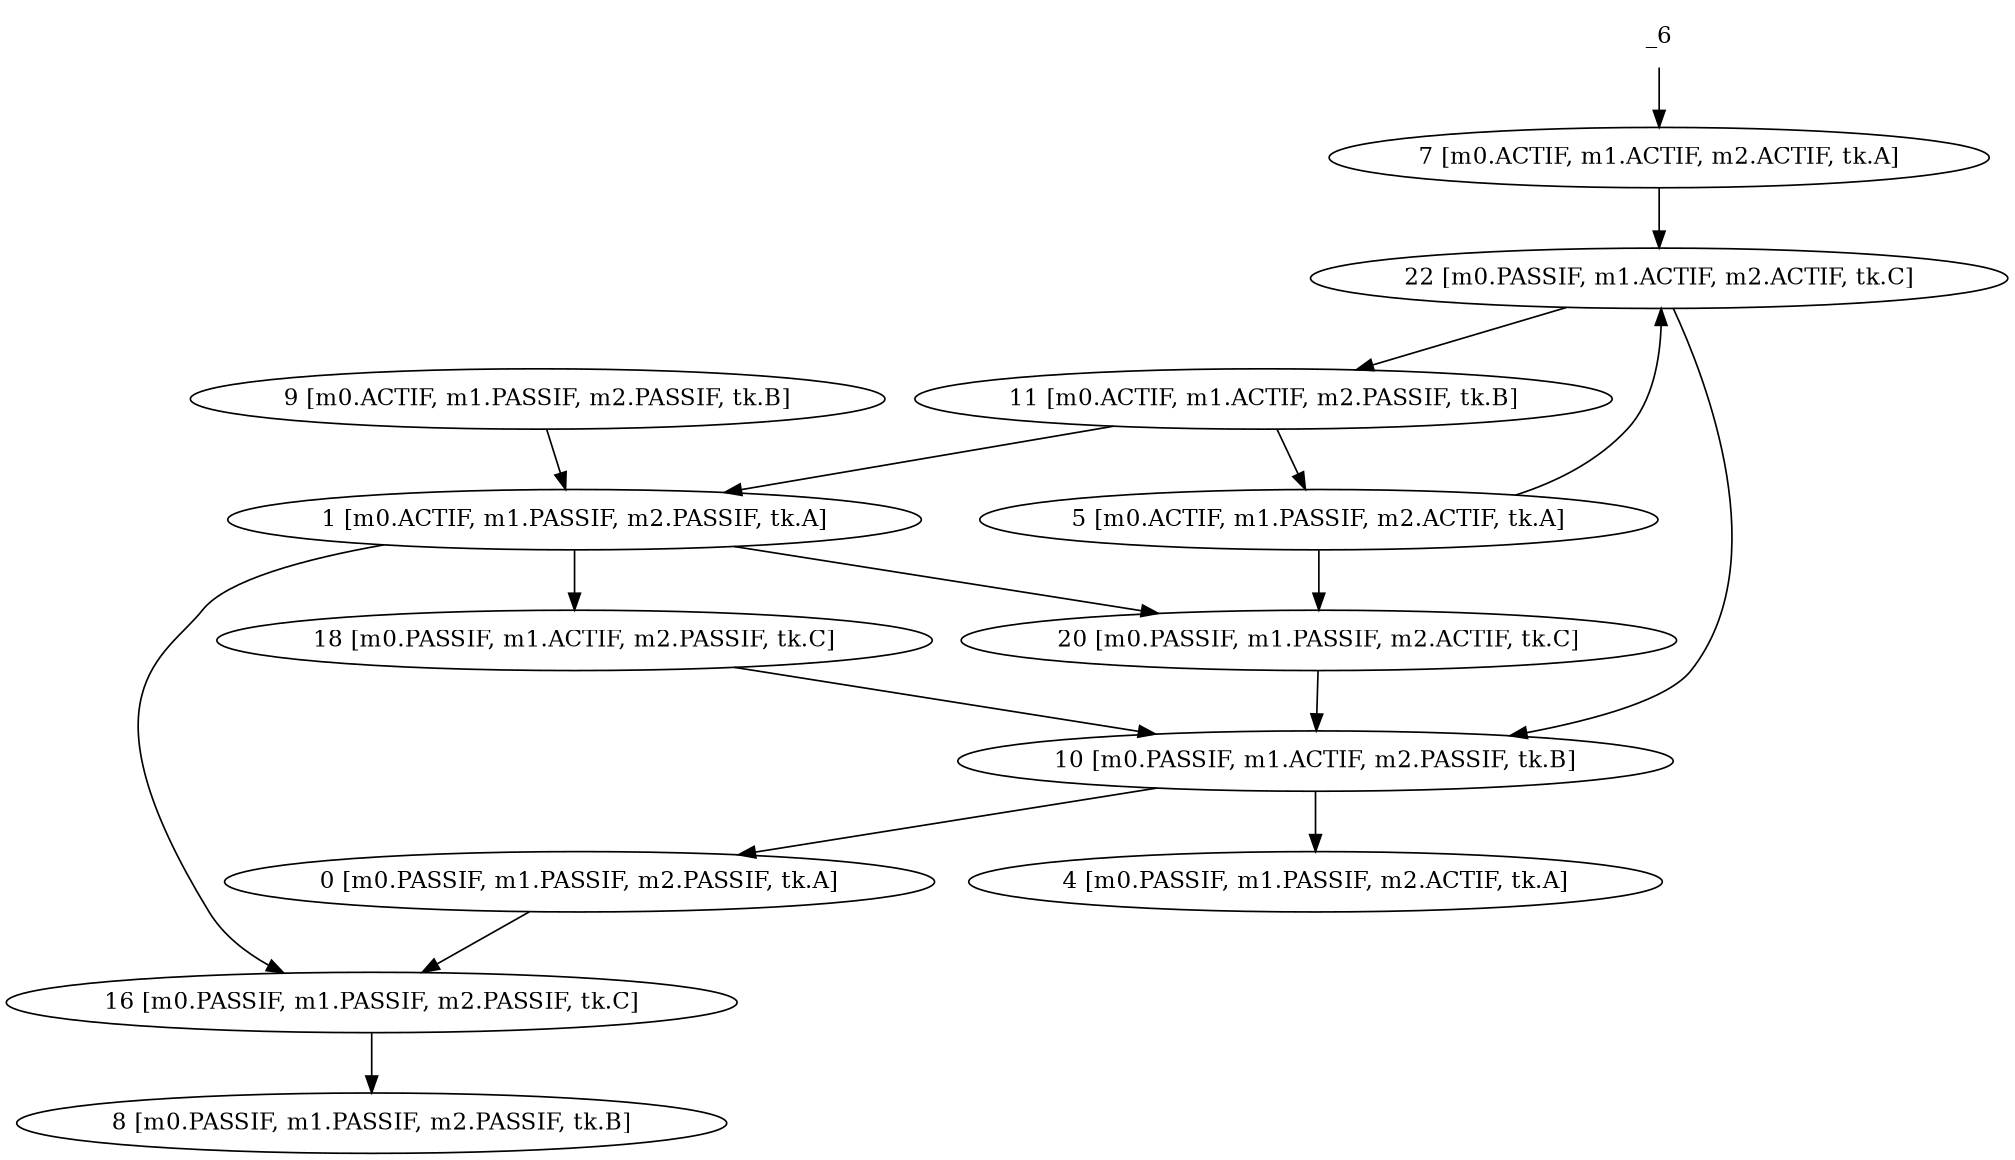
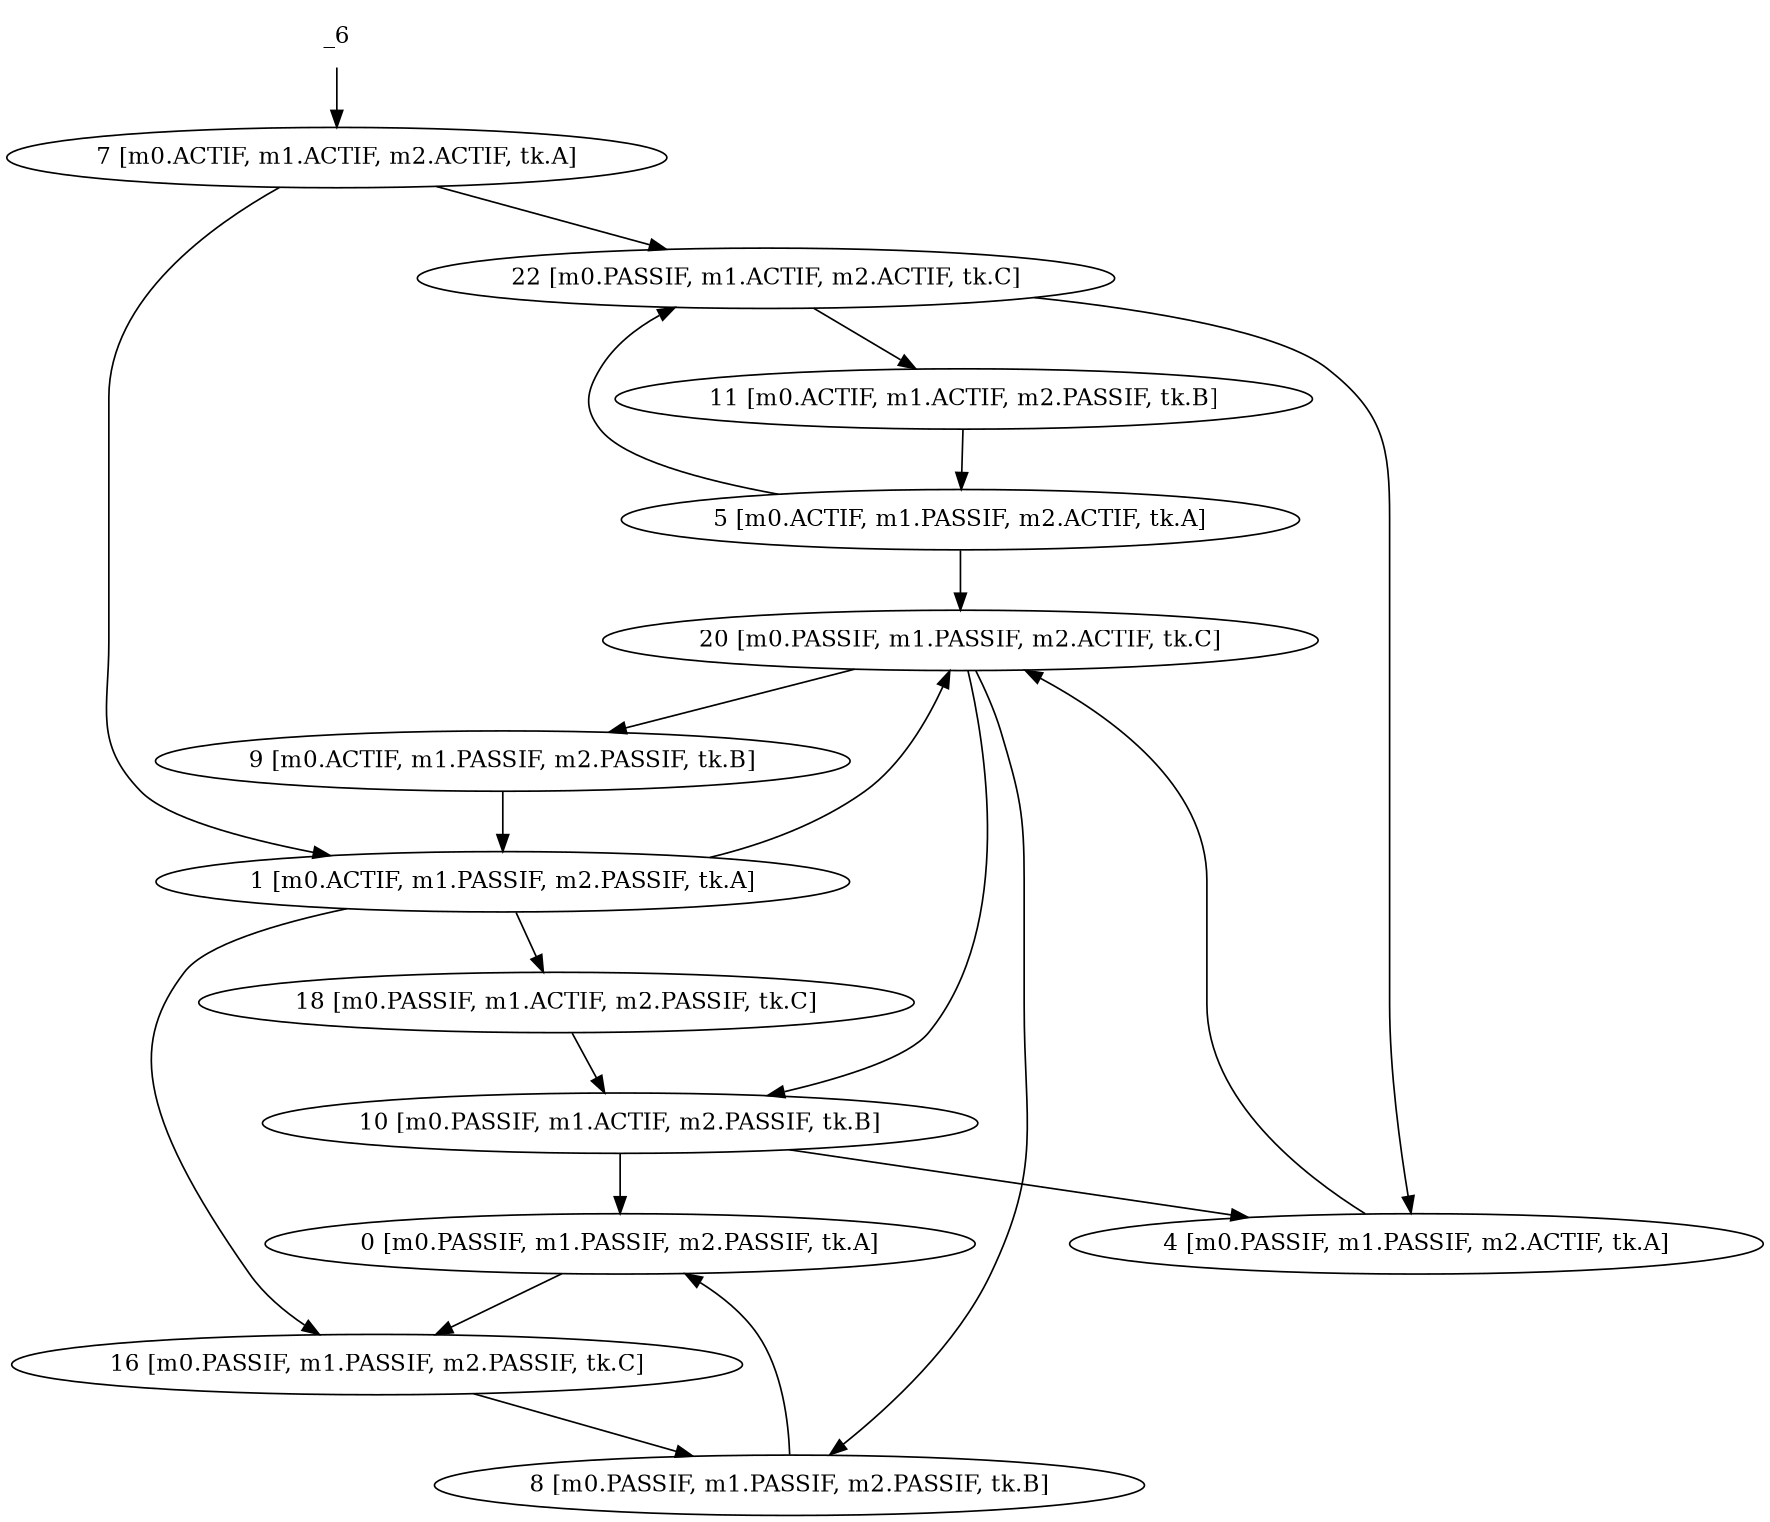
edge "11 [m0.ACTIF, m1.ACTIF, m2.PASSIF, tk.B]" -> "1 [m0.ACTIF, m1.PASSIF, m2.PASSIF, tk.A]": now "7 [m0.ACTIF, m1.ACTIF, m2.ACTIF, tk.A]" -> "1 [m0.ACTIF, m1.PASSIF, m2.PASSIF, tk.A]"
edge "22 [m0.PASSIF, m1.ACTIF, m2.ACTIF, tk.C]" -> "10 [m0.PASSIF, m1.ACTIF, m2.PASSIF, tk.B]": now "22 [m0.PASSIF, m1.ACTIF, m2.ACTIF, tk.C]" -> "4 [m0.PASSIF, m1.PASSIF, m2.ACTIF, tk.A]"
edge "20 [m0.PASSIF, m1.PASSIF, m2.ACTIF, tk.C]" -> "9 [m0.ACTIF, m1.PASSIF, m2.PASSIF, tk.B]": added
edge "4 [m0.PASSIF, m1.PASSIF, m2.ACTIF, tk.A]" -> "20 [m0.PASSIF, m1.PASSIF, m2.ACTIF, tk.C]": added
edge "20 [m0.PASSIF, m1.PASSIF, m2.ACTIF, tk.C]" -> "8 [m0.PASSIF, m1.PASSIF, m2.PASSIF, tk.B]": added
edge "8 [m0.PASSIF, m1.PASSIF, m2.PASSIF, tk.B]" -> "0 [m0.PASSIF, m1.PASSIF, m2.PASSIF, tk.A]": added
